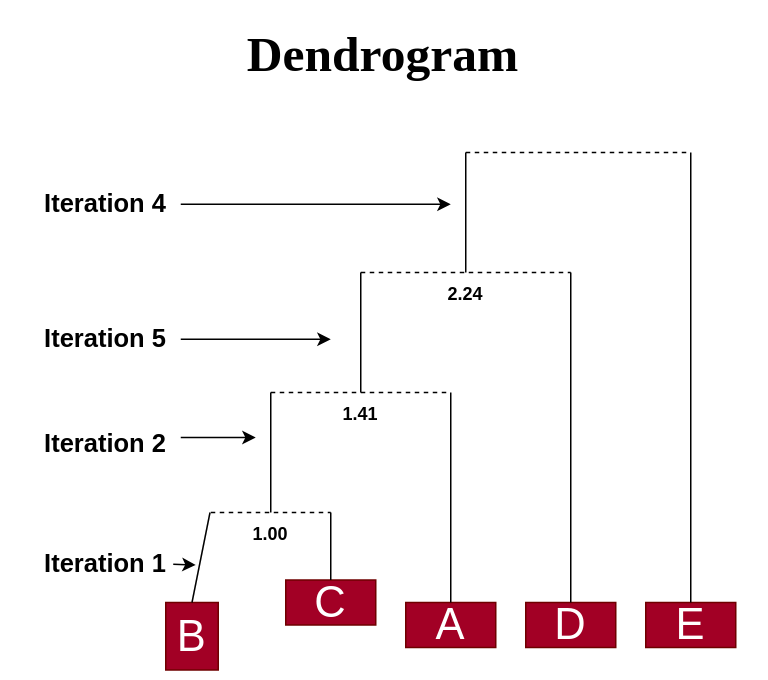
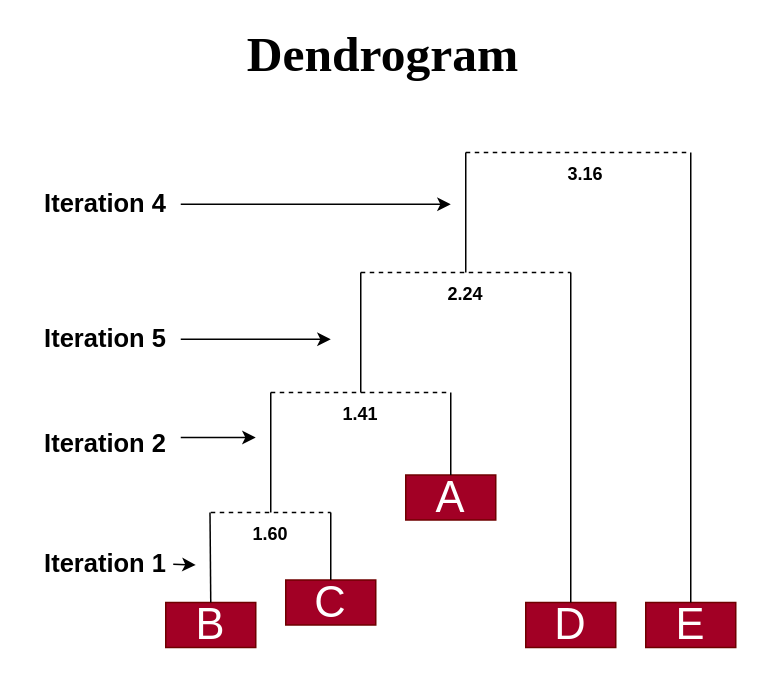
node "3.16": added
node "1.00": label "1.00" -> "1.60"
node "A": moved (451, 625) -> (451, 497)
node "B": size 53x68 -> 90x45
